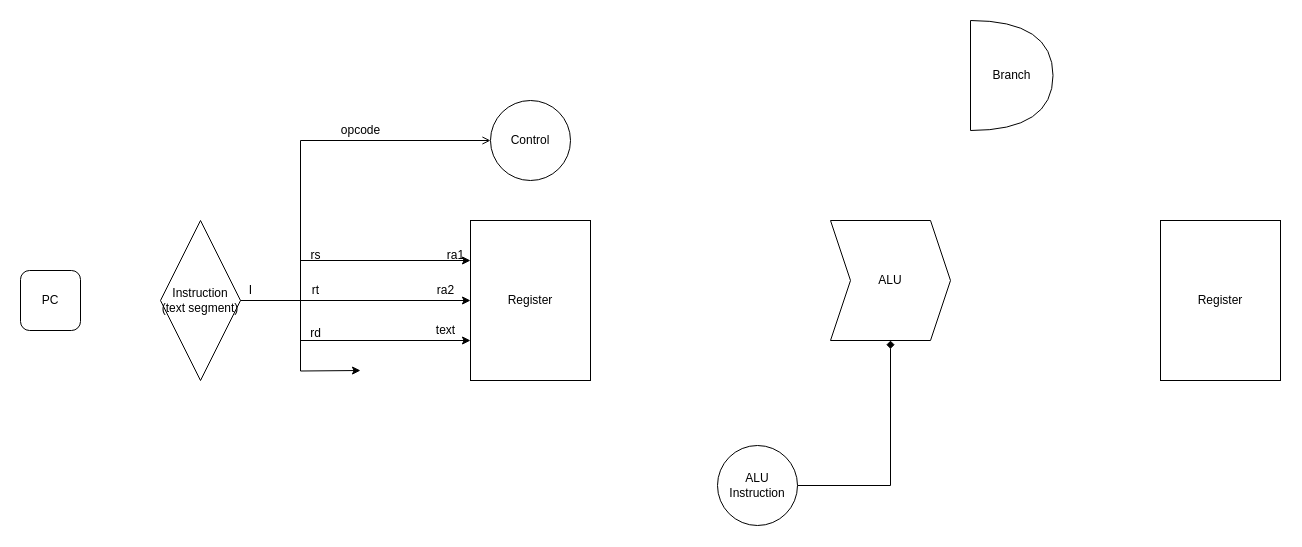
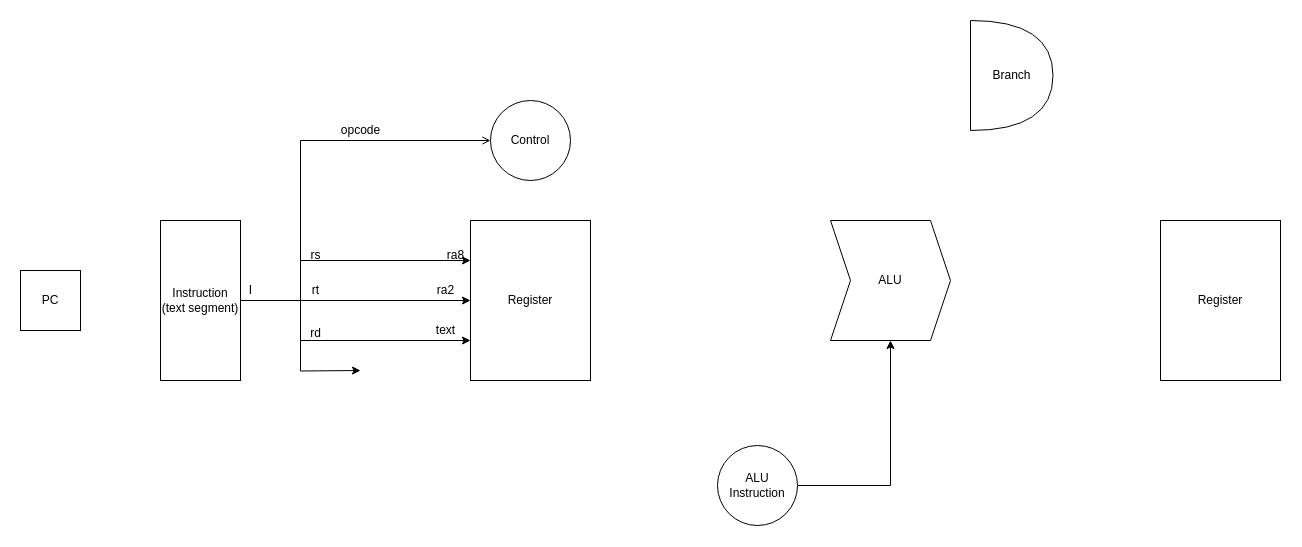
node "ra1": label "ra1" -> "ra8"
node "PC": shape rounded rectangle -> rectangle
node "Instruction (text segment)": shape diamond -> rectangle
edge "ALU Instruction" -> "ALU": arrowhead diamond -> classic
